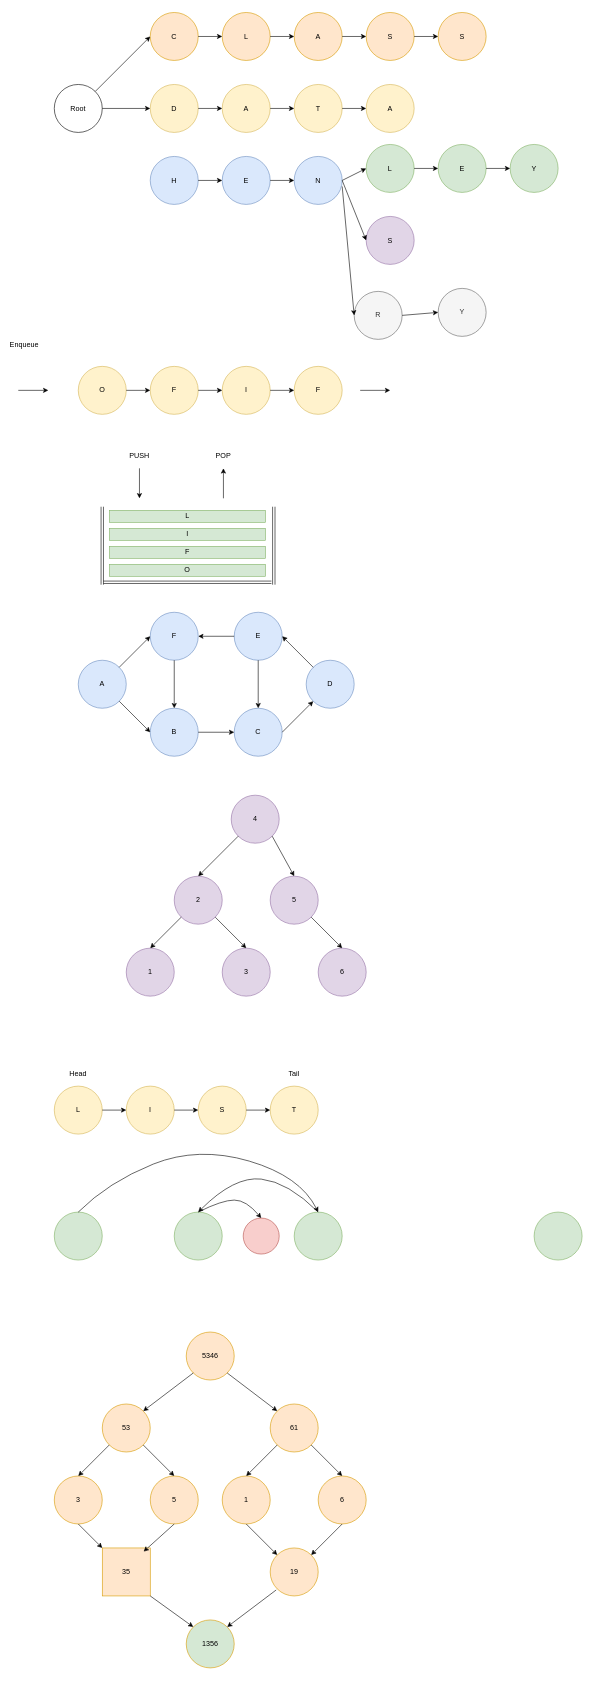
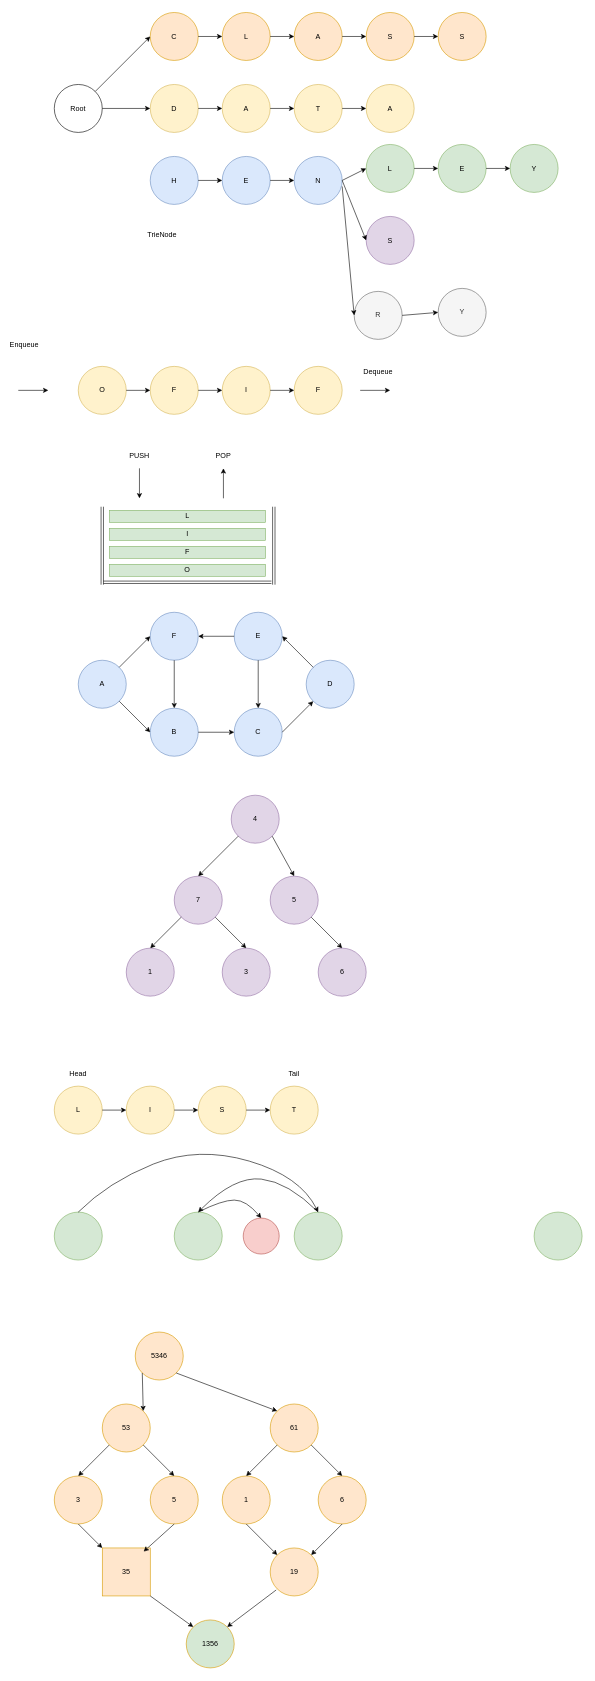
node "TrieNode": added
node "Dequeue": added
node "2": label "2" -> "7"
node "5346": moved (210, 1356) -> (159, 1356)
